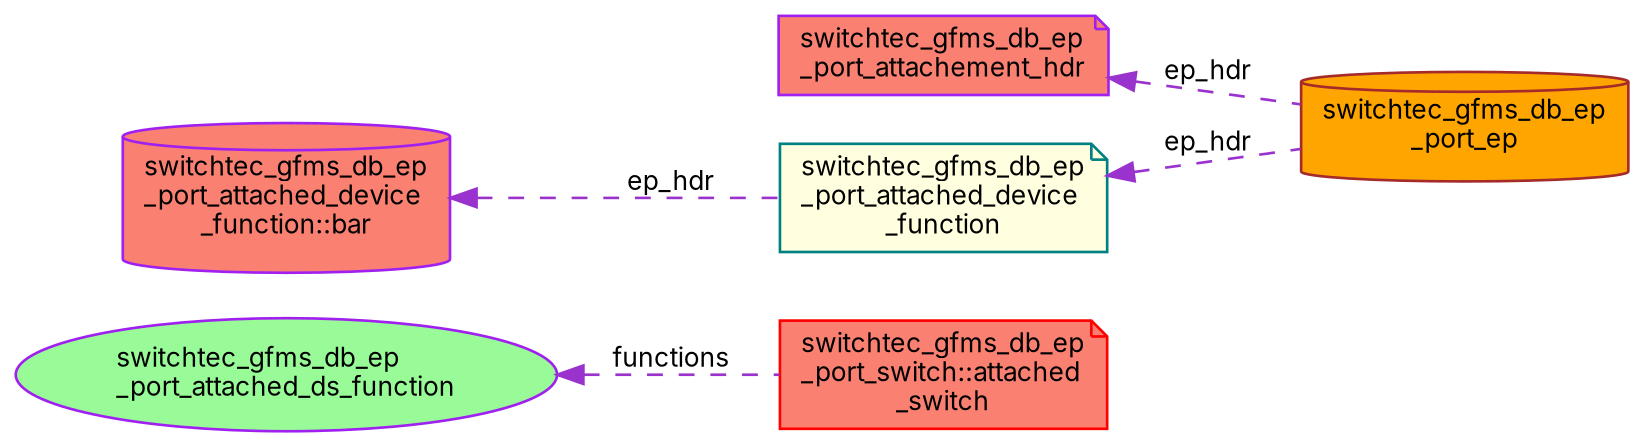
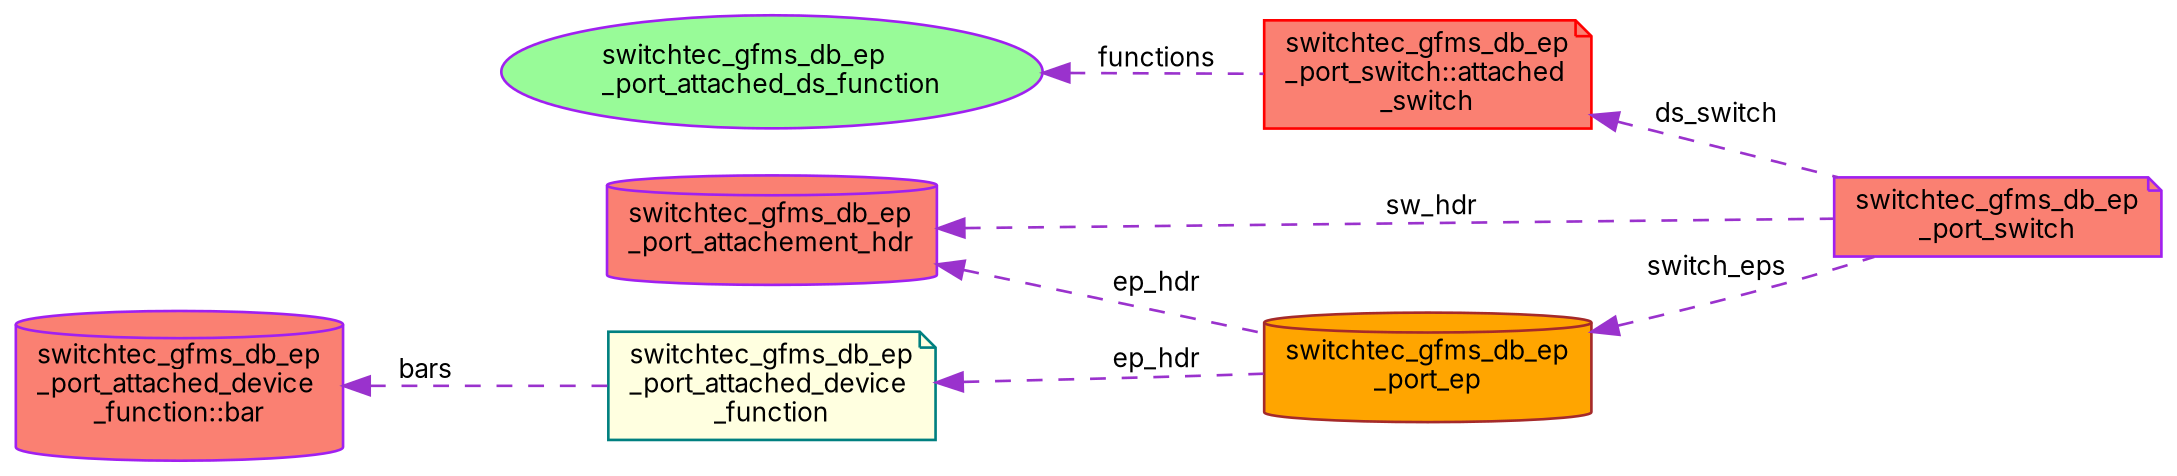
node "switchtec_gfms_db_ep _port_attachement_hdr": shape note -> cylinder
edge "switchtec_gfms_db_ep _port_attached_device _function" -> "switchtec_gfms_db_ep _port_attached_device _function::bar": label " ep_hdr" -> " bars"
node "switchtec_gfms_db_ep _port_switch": added
